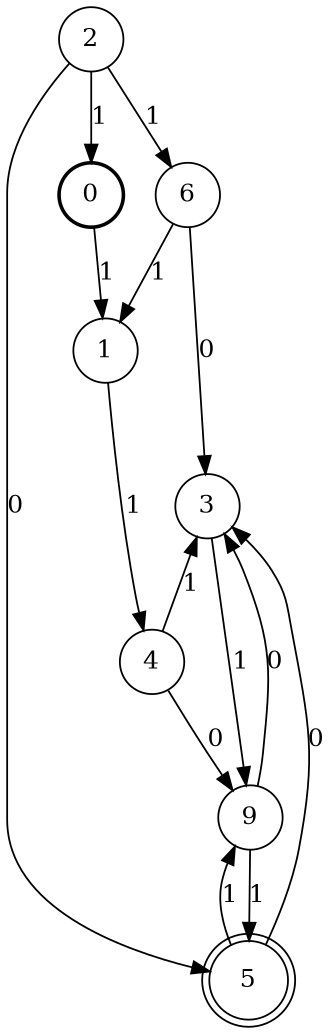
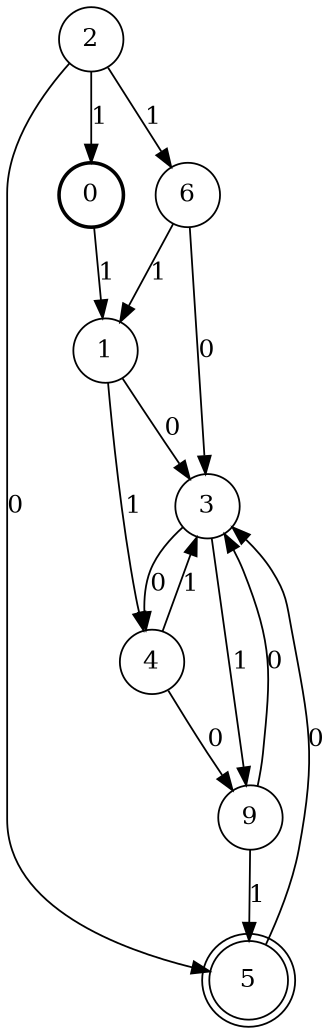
edge "1" -> "3": added, label "0"
edge "3" -> "4": added, label "0"
edge "5" -> "9": removed, label "1"
